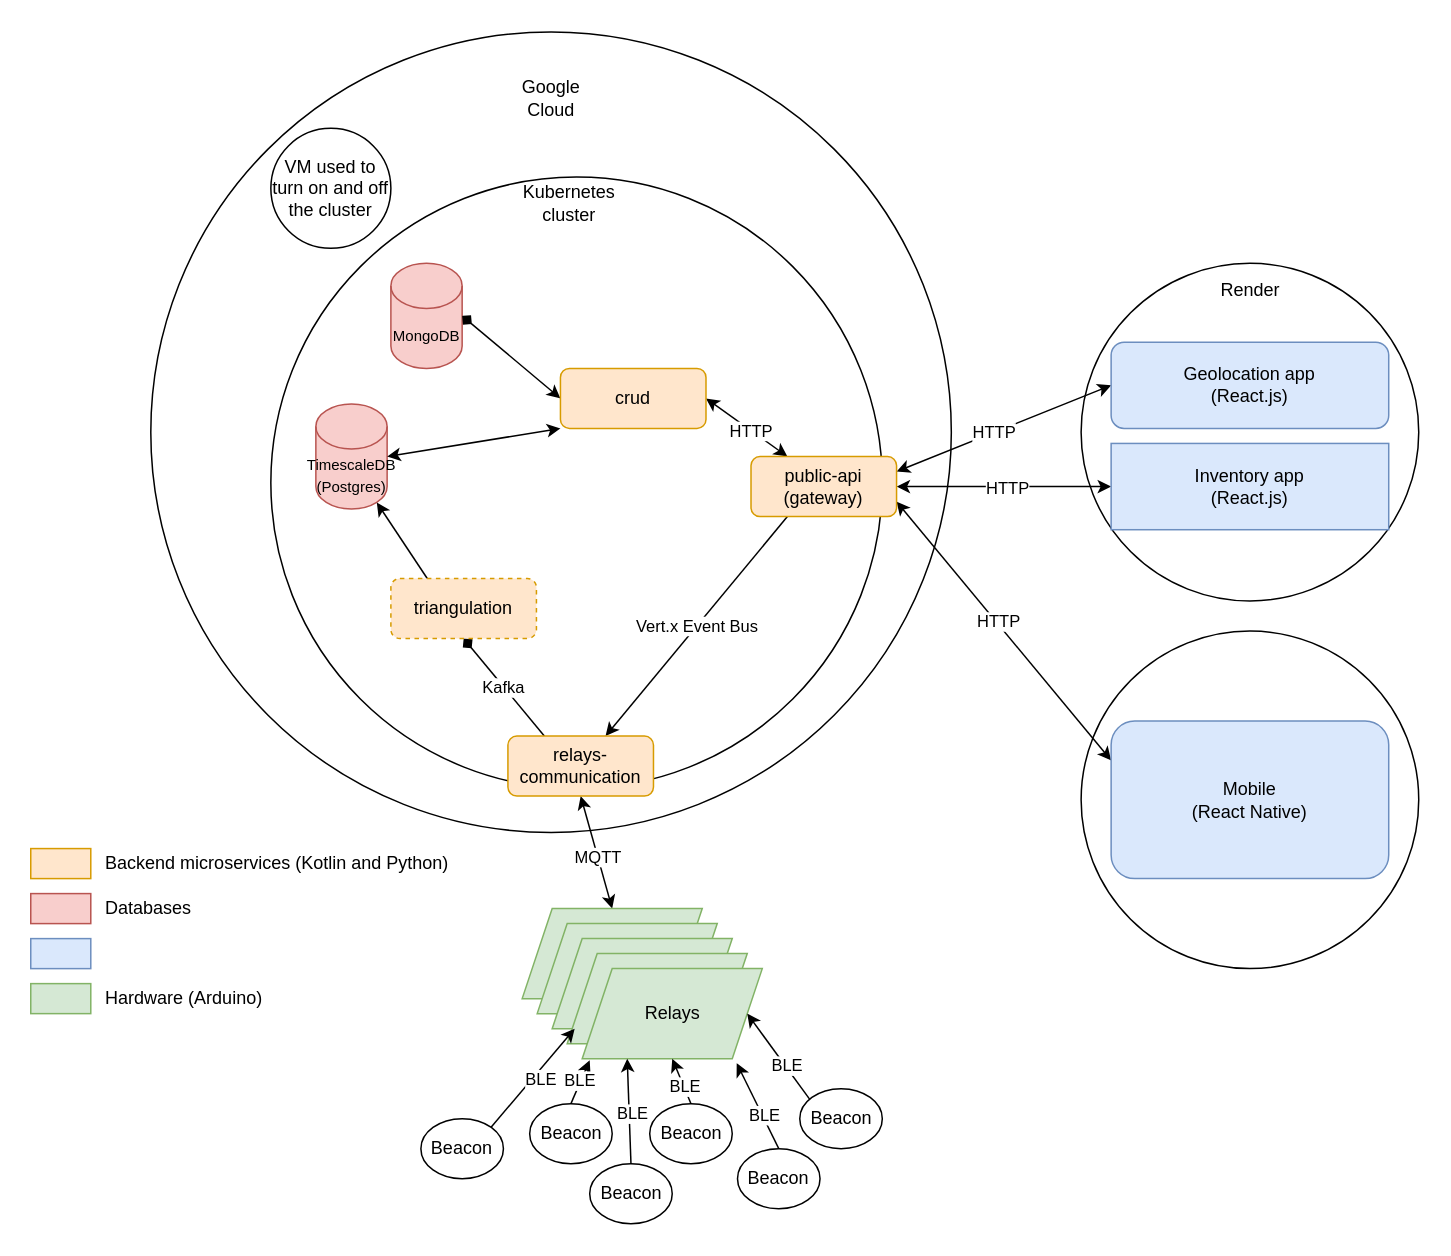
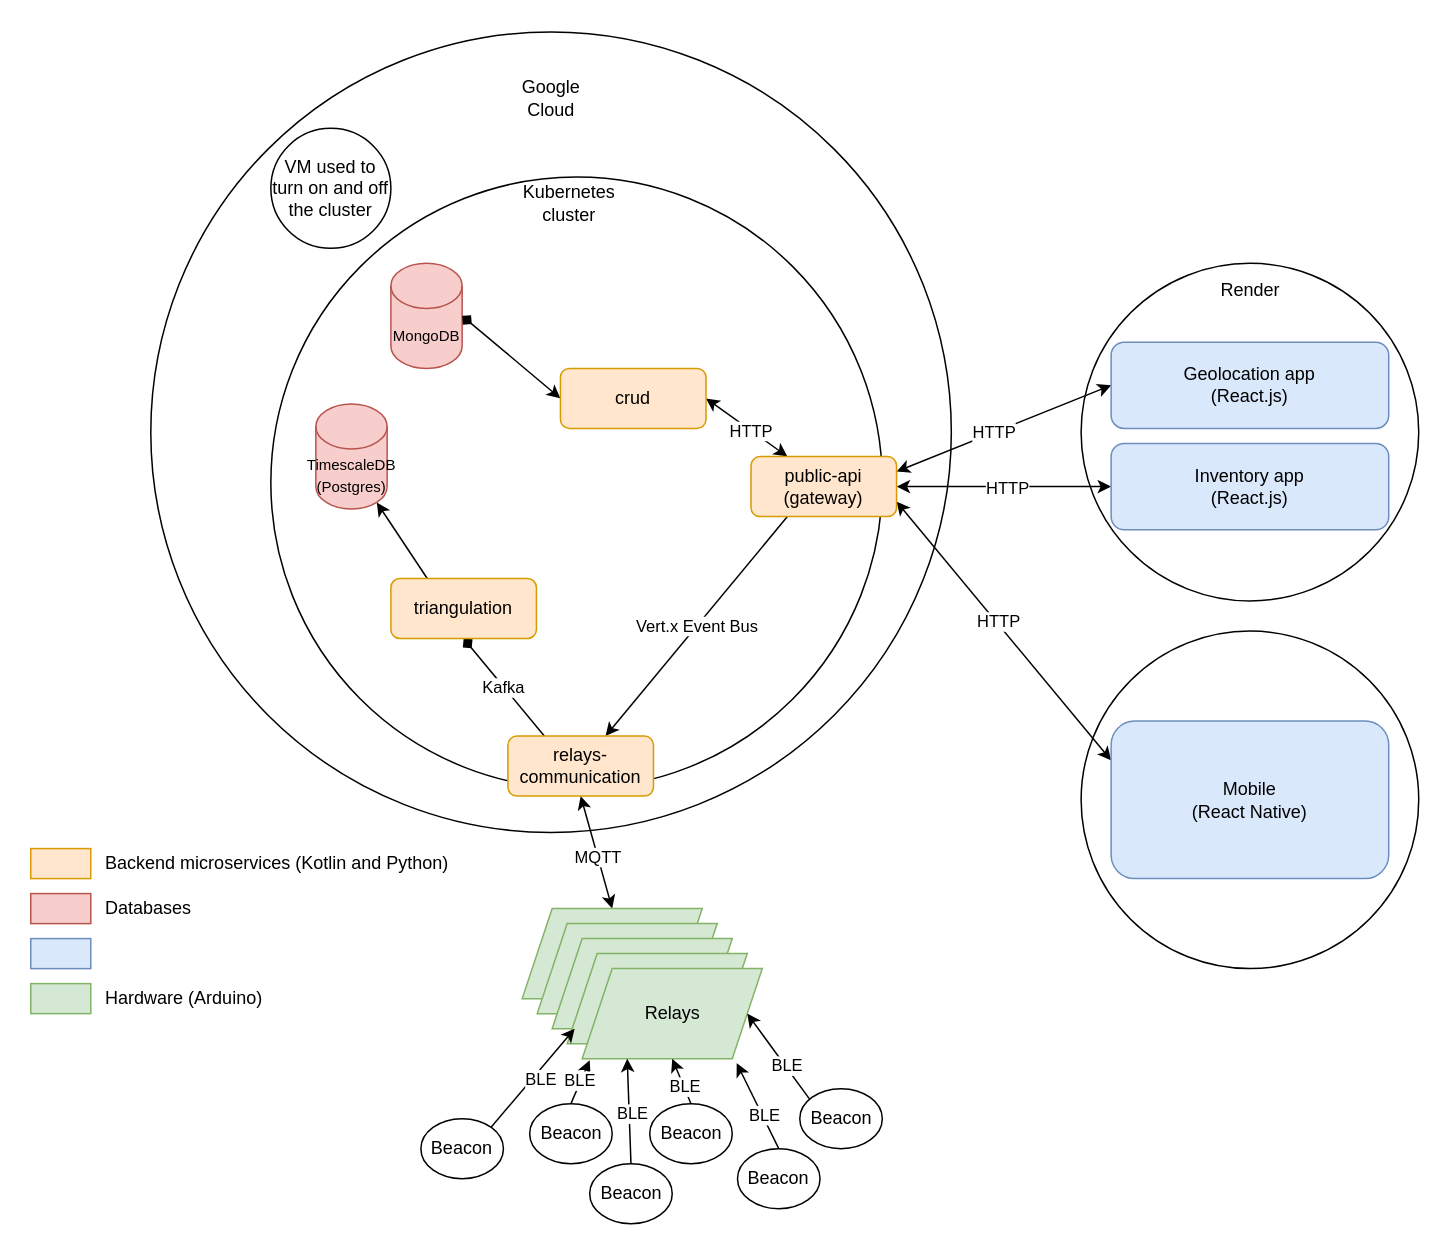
edge "crud" -- "TimescaleDB (Postgres)": removed
node "Inventory app (React.js)": shape rectangle -> rounded rectangle
node "triangulation": style dashed -> solid
